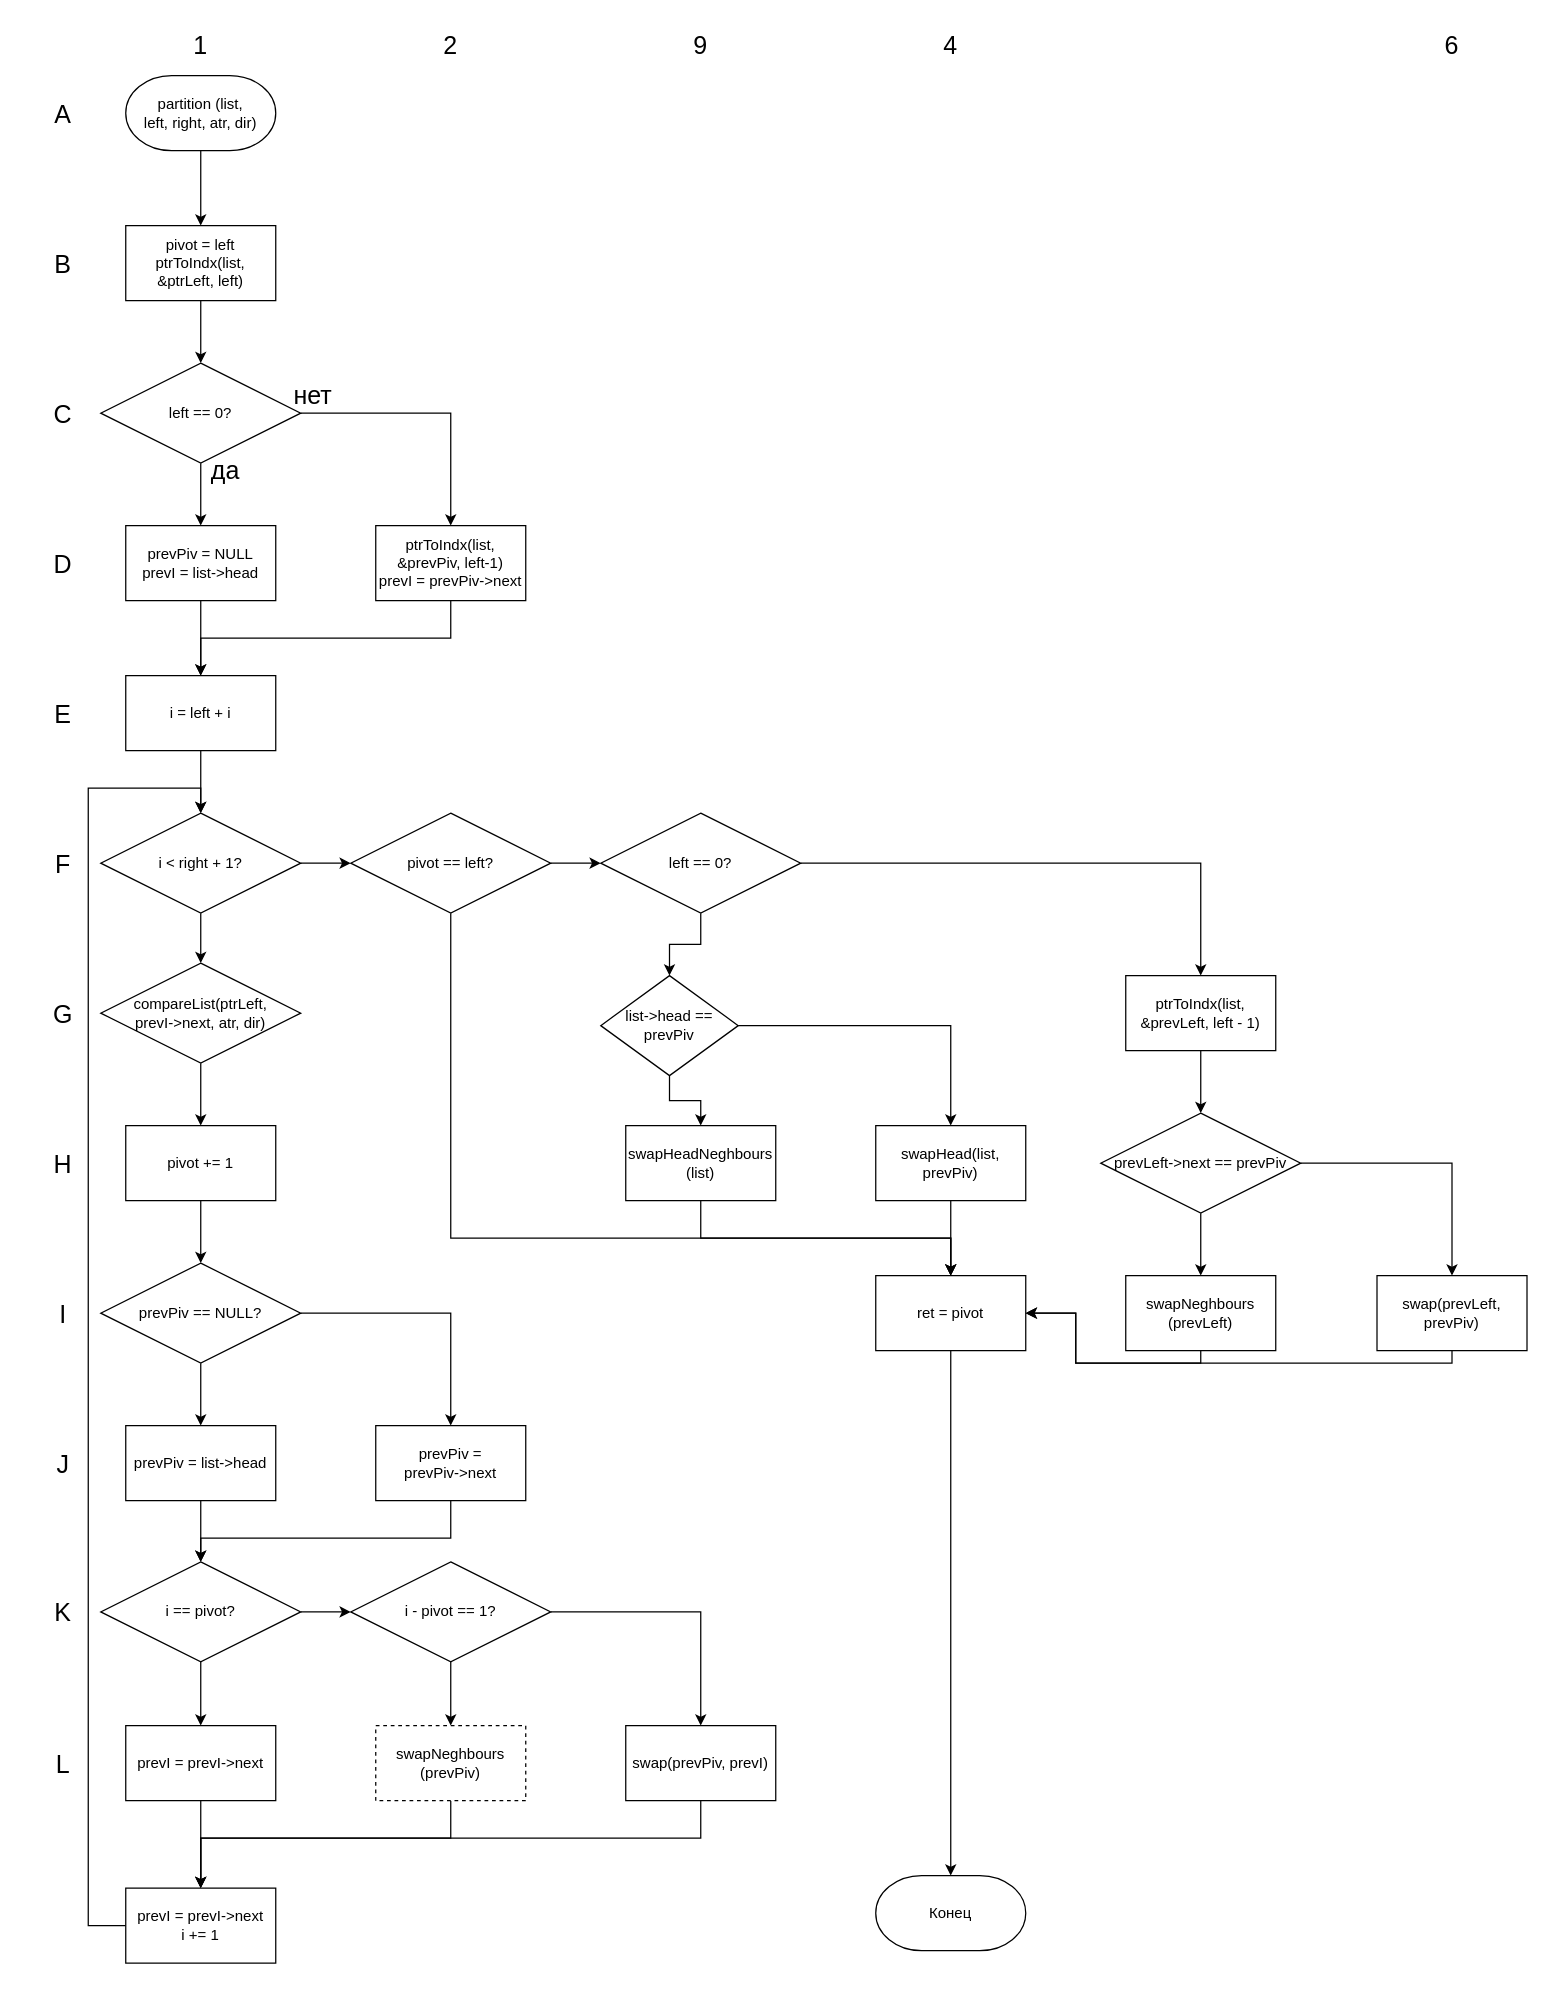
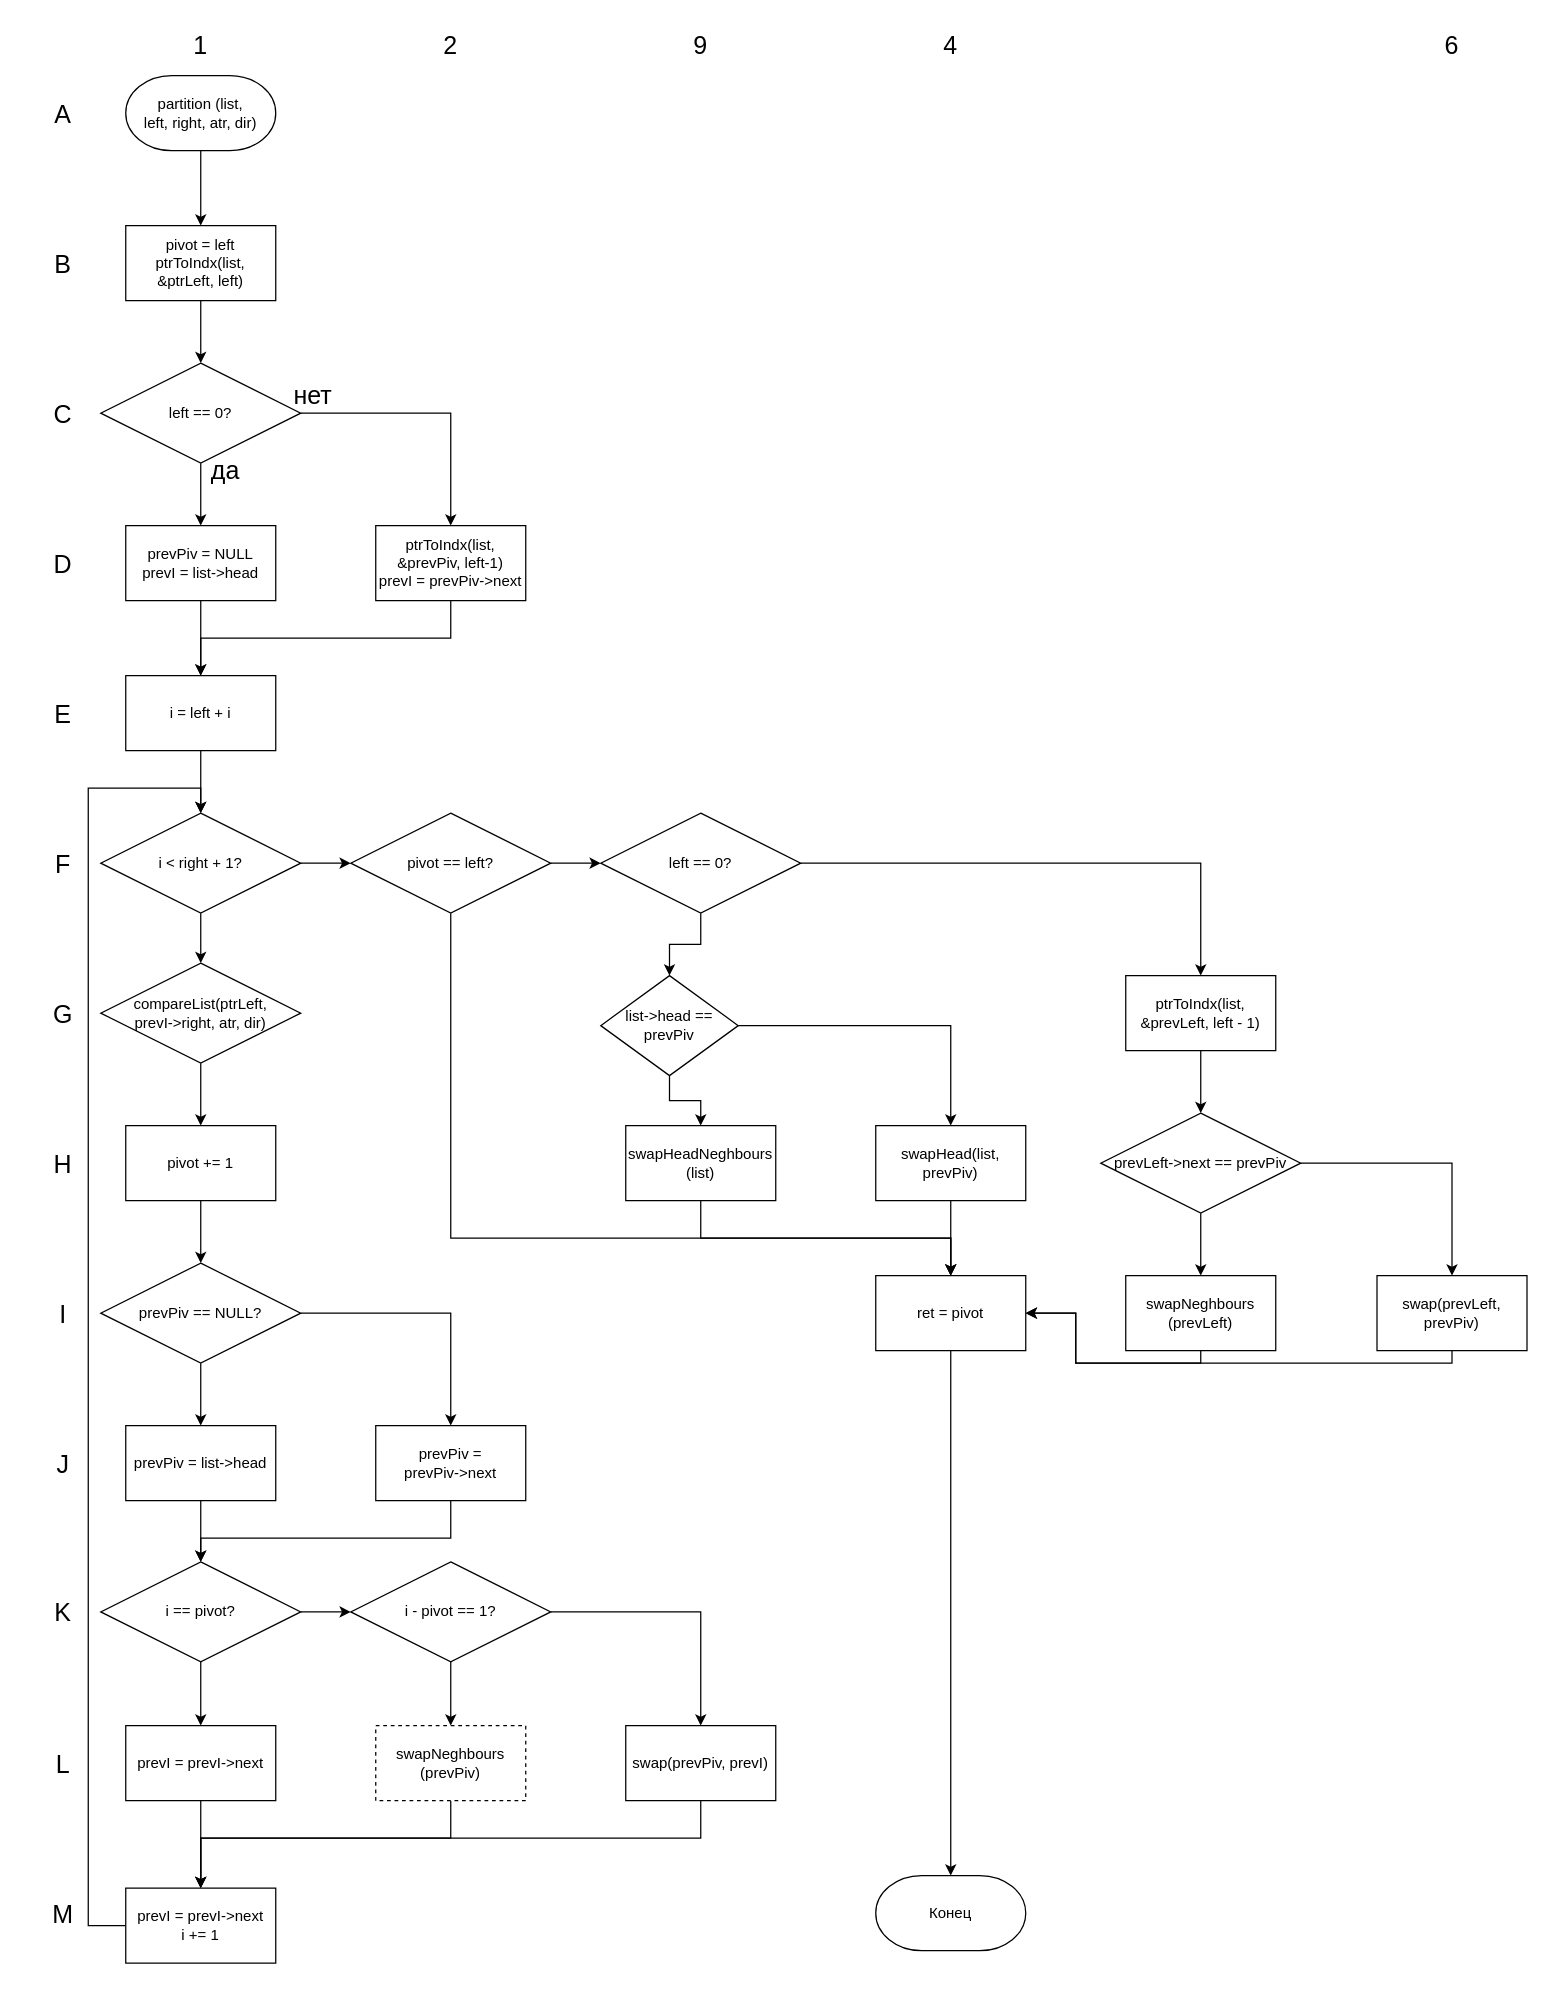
node "compareList(ptrLeft, prevI->next, atr, dir)": label "compareList(ptrLeft, prevI->next, atr, dir)" -> "compareList(ptrLeft, prevI->right, atr, dir)"
node "M": added
